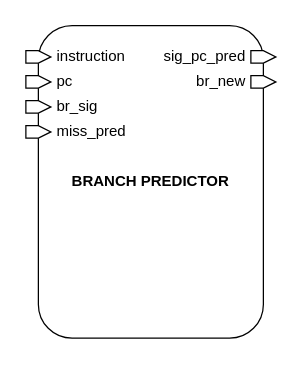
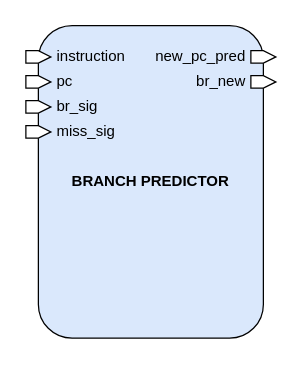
node "sig_pc_pred": label "sig_pc_pred" -> "new_pc_pred"
node "miss_pred": label "miss_pred" -> "miss_sig"
node "BRANCH PREDICTOR": fillcolor #ffffff -> #dae8fc
